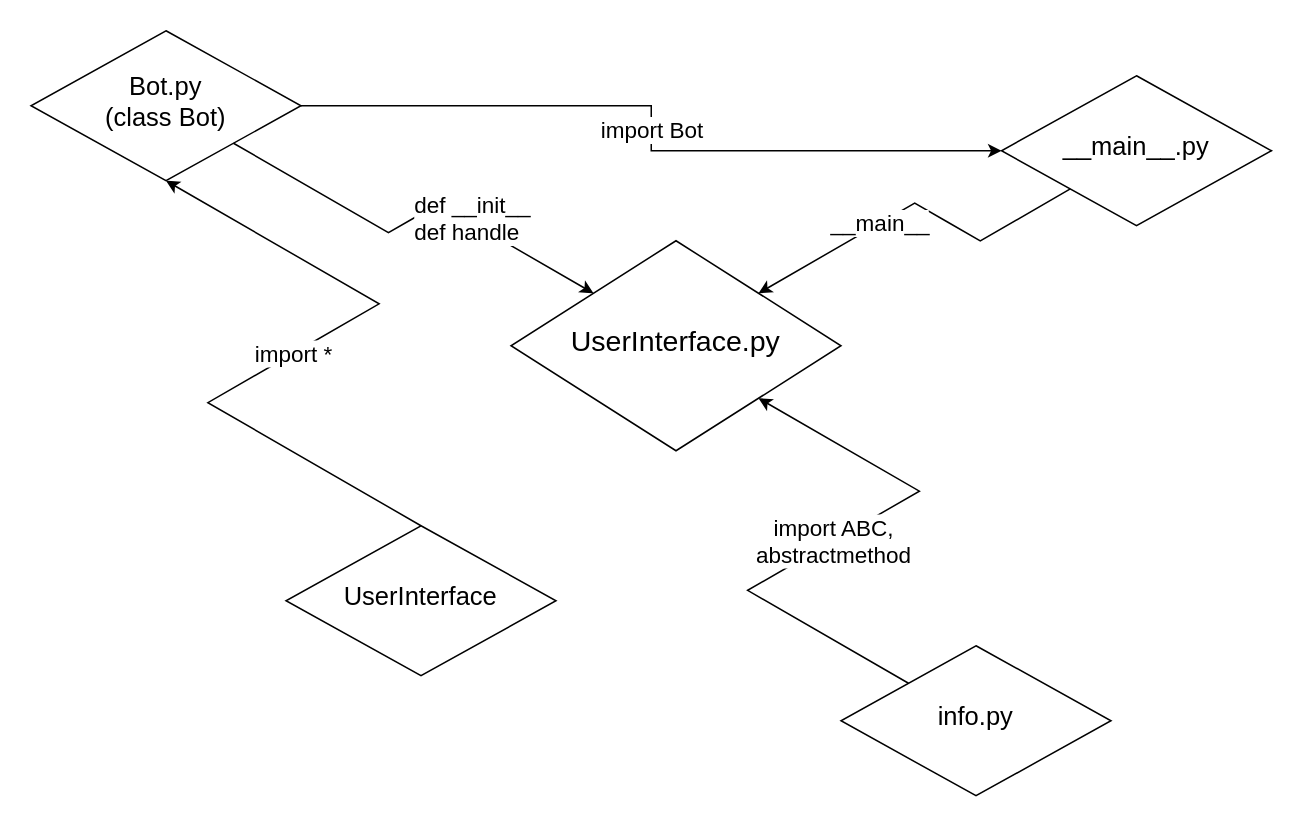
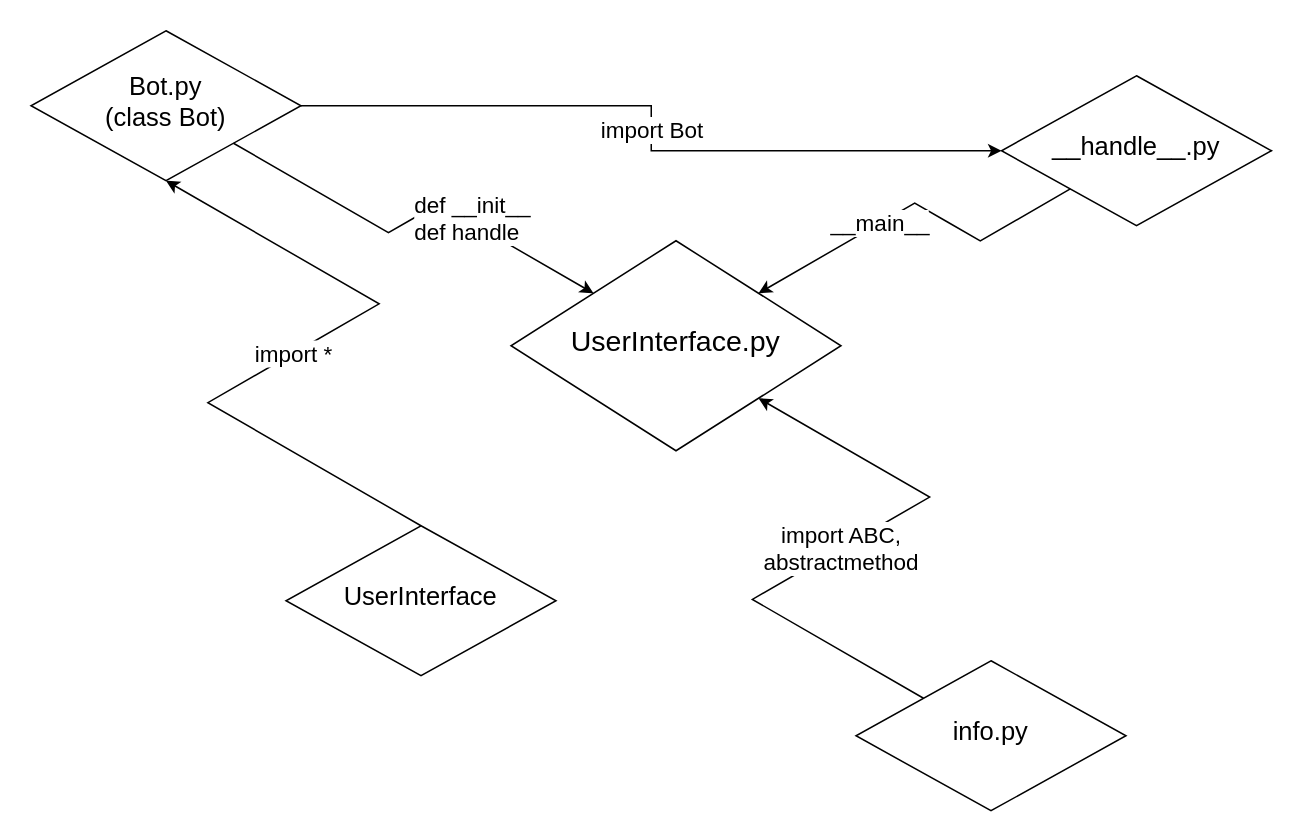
node "__main__.py": label "__main__.py" -> "__handle__.py"
node "info.py": moved (976, 721) -> (991, 736)
